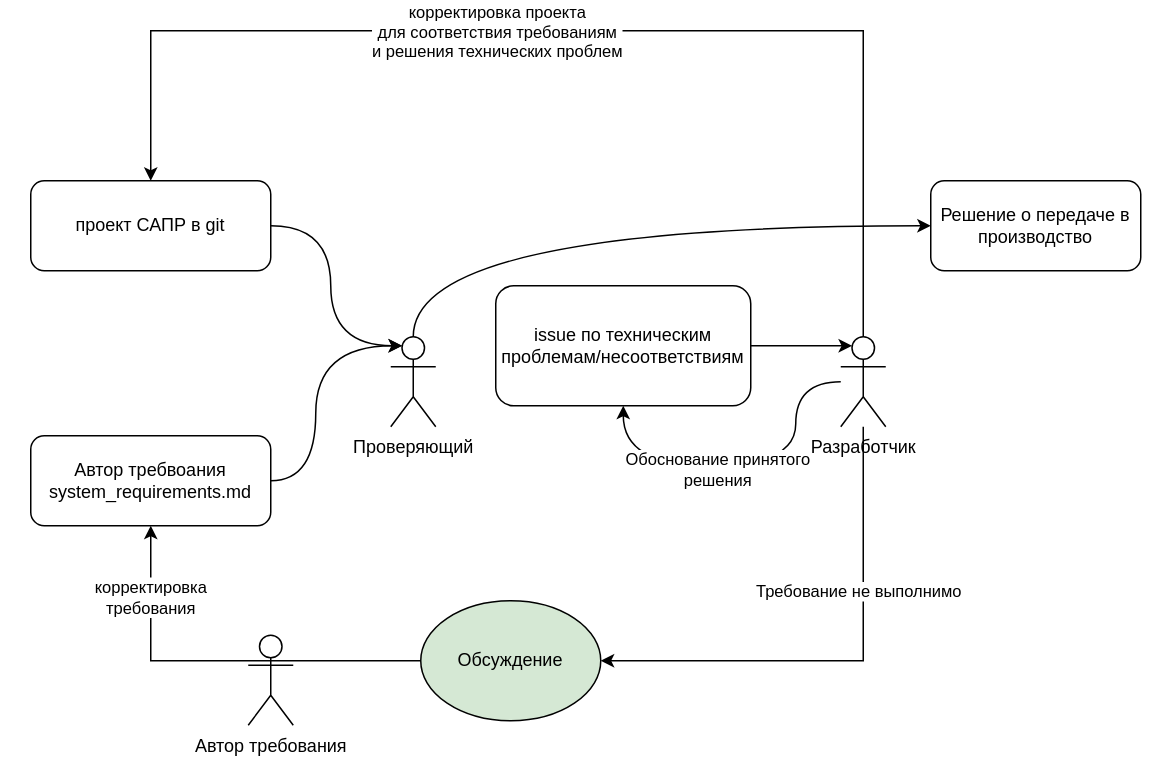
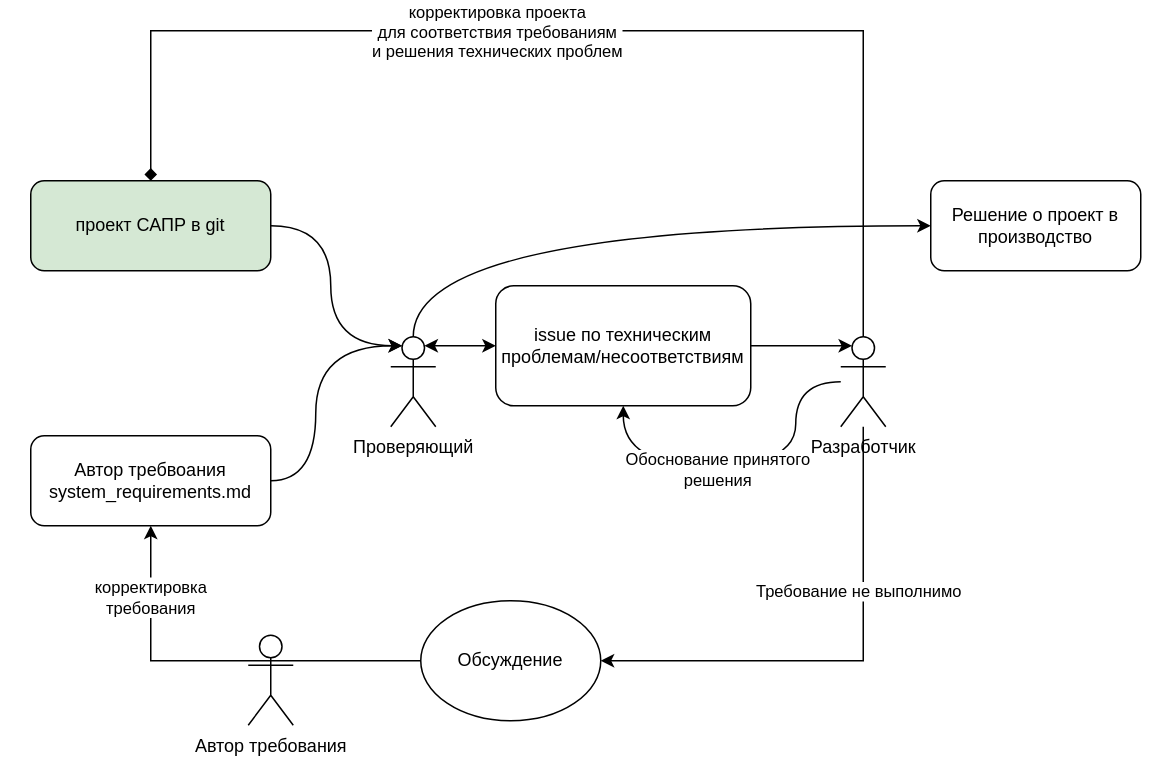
edge "Разработчик" -> "проект САПР в git": arrowhead classic -> diamond
node "проект САПР в git": fillcolor #ffffff -> #d5e8d4
node "Решение о передаче в производство": label "Решение о передаче в производство" -> "Решение о проект в производство"
edge "issue по техническим проблемам/несоответствиям" -- "Проверяющий": added
node "Обсуждение": fillcolor #d5e8d4 -> #ffffff
